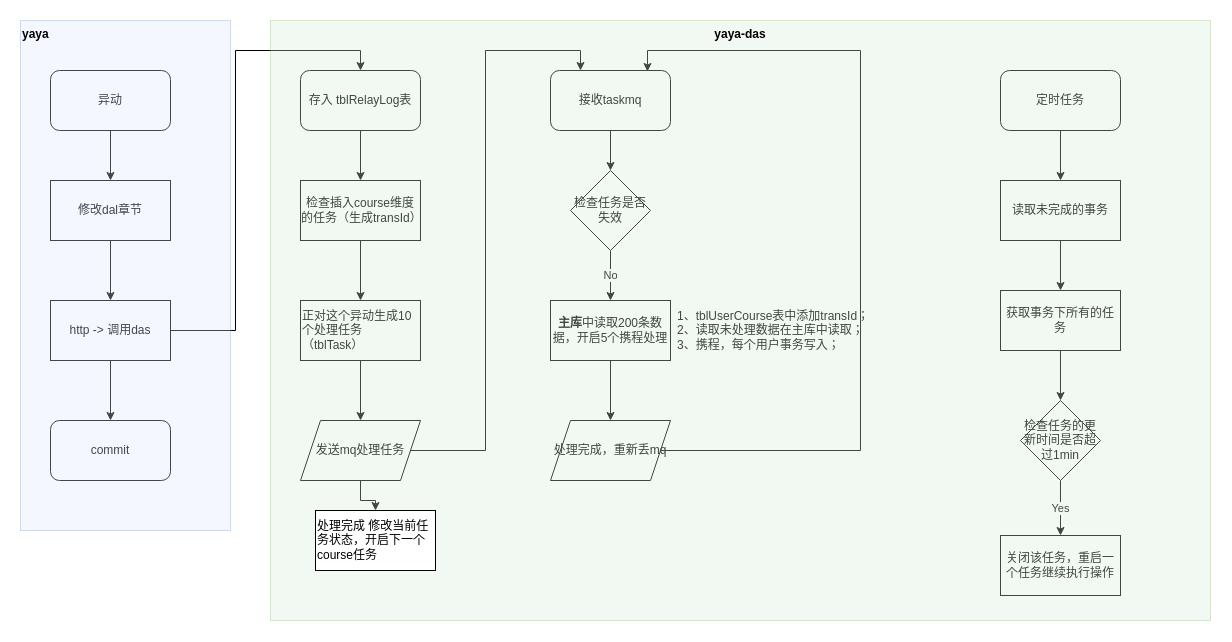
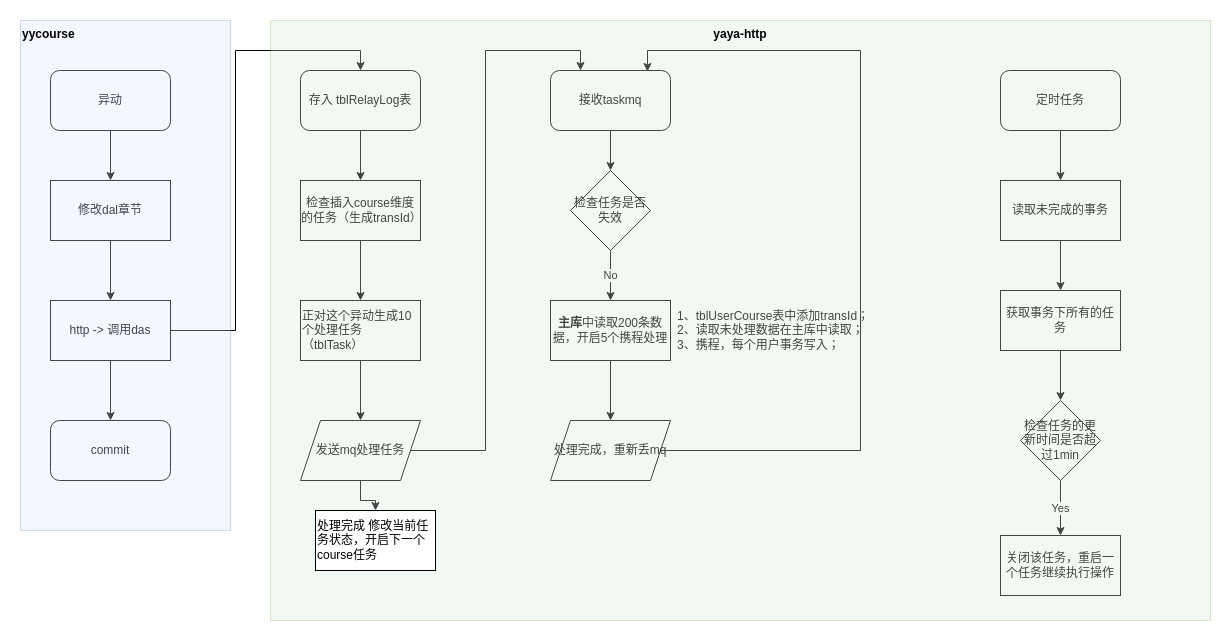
node "yaya": label "yaya" -> "yycourse"
node "yaya-das": label "yaya-das" -> "yaya-http"
